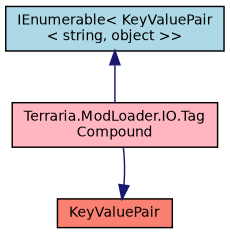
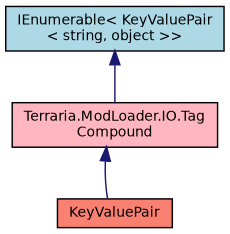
edge "Terraria.ModLoader.IO.Tag Compound" -> "KeyValuePair": reversed
